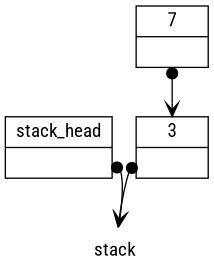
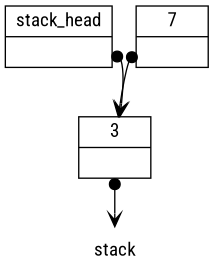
edge "stack_head" -- "stack": now "stack_head" -- "3"
